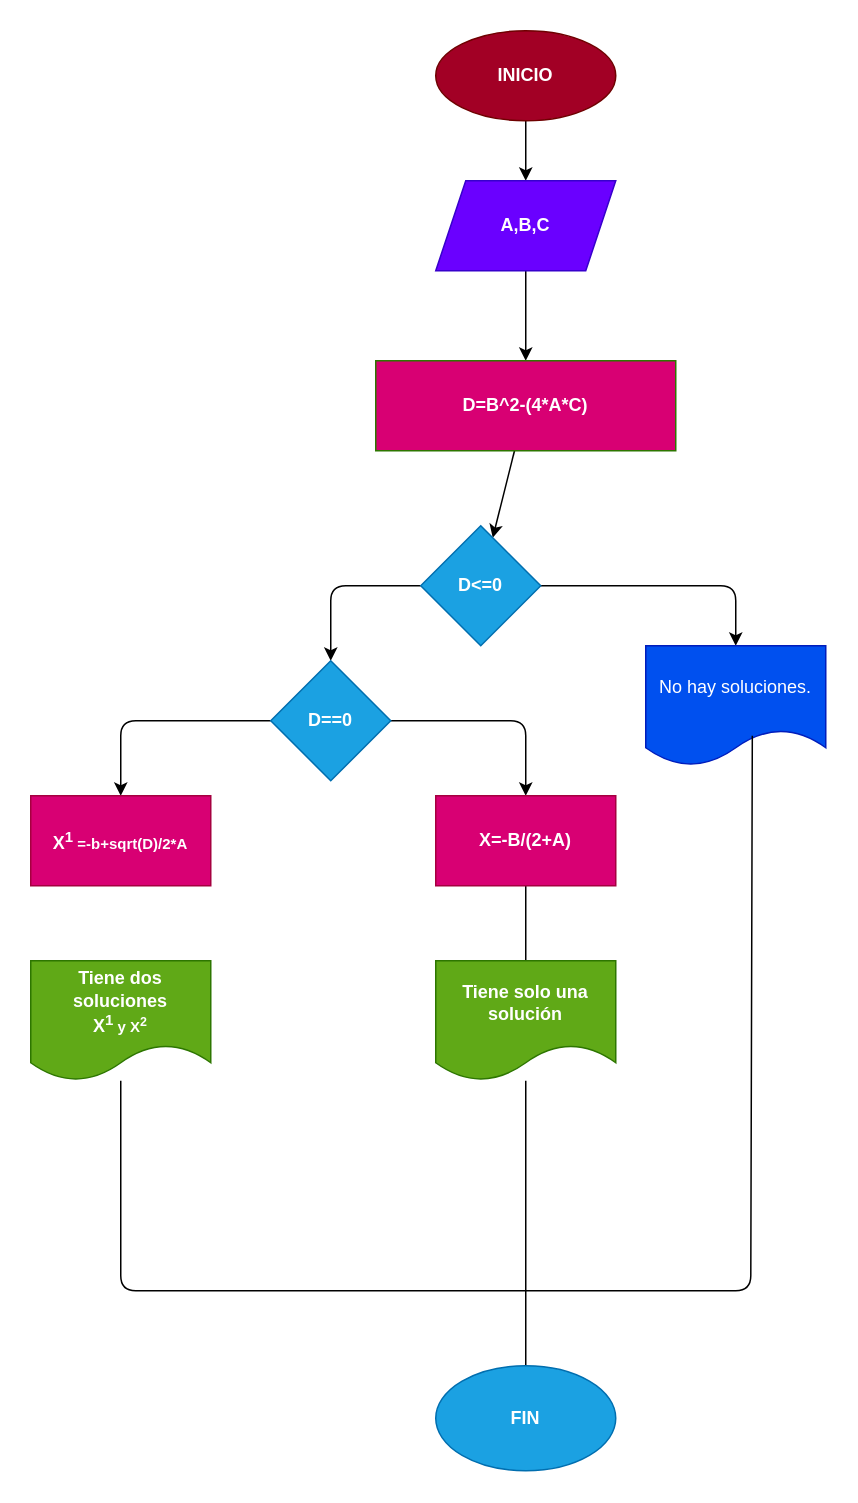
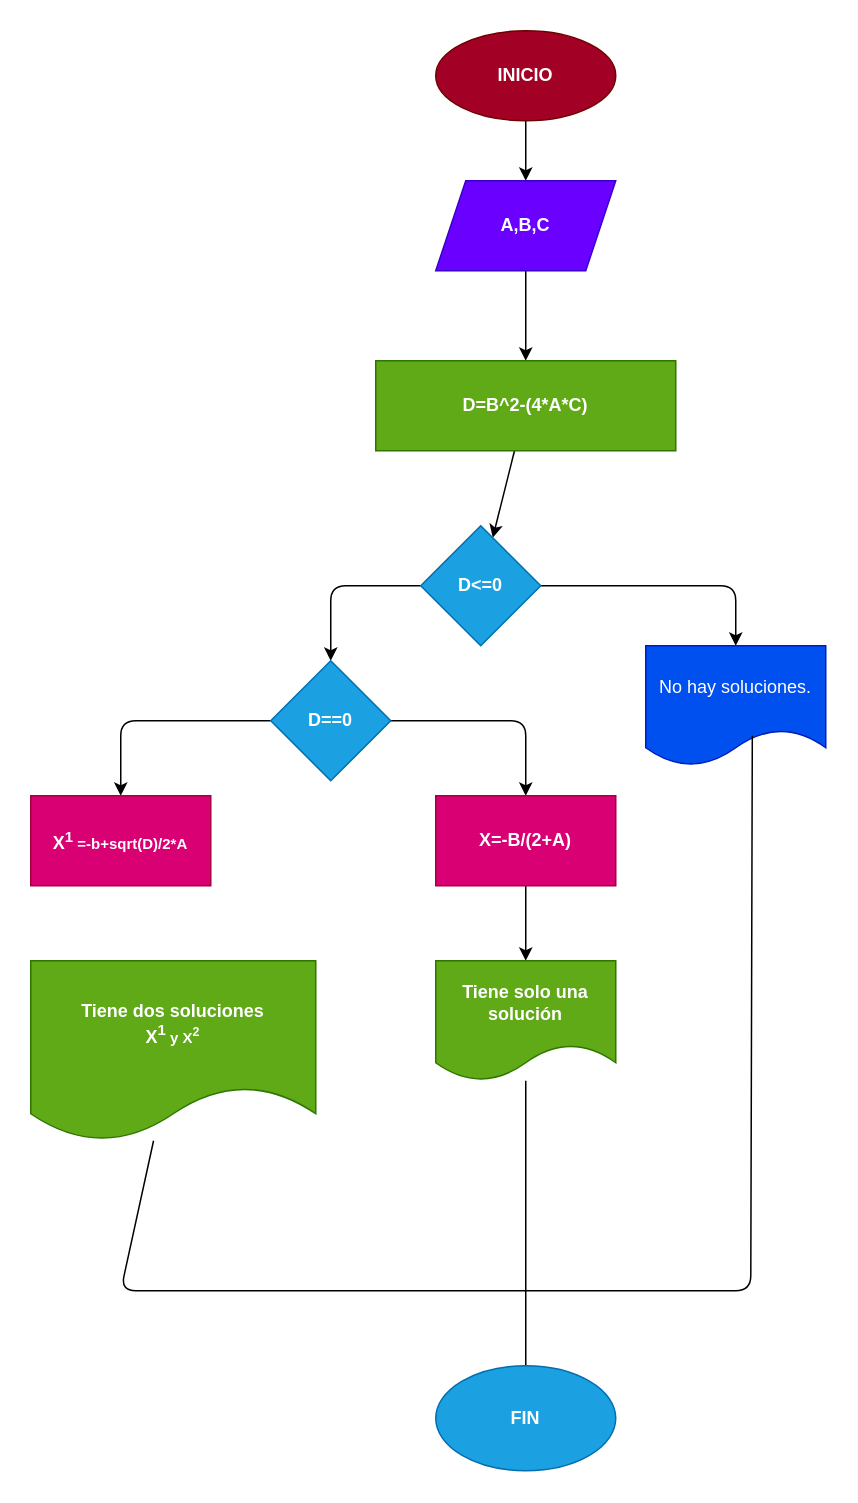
node "D=B^2-(4*A*C)": fillcolor #d80073 -> #60a917
edge "X=-B/(2+A)" -- "Tiene solo una solución": arrowhead none -> classic
node "Tiene dos soluciones X1 y X2": size 180x120 -> 285x180
